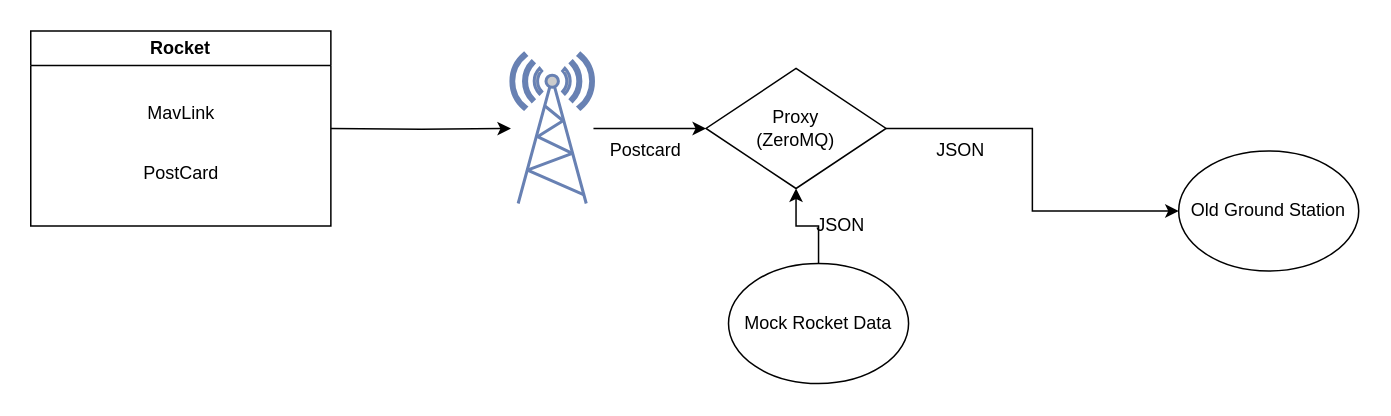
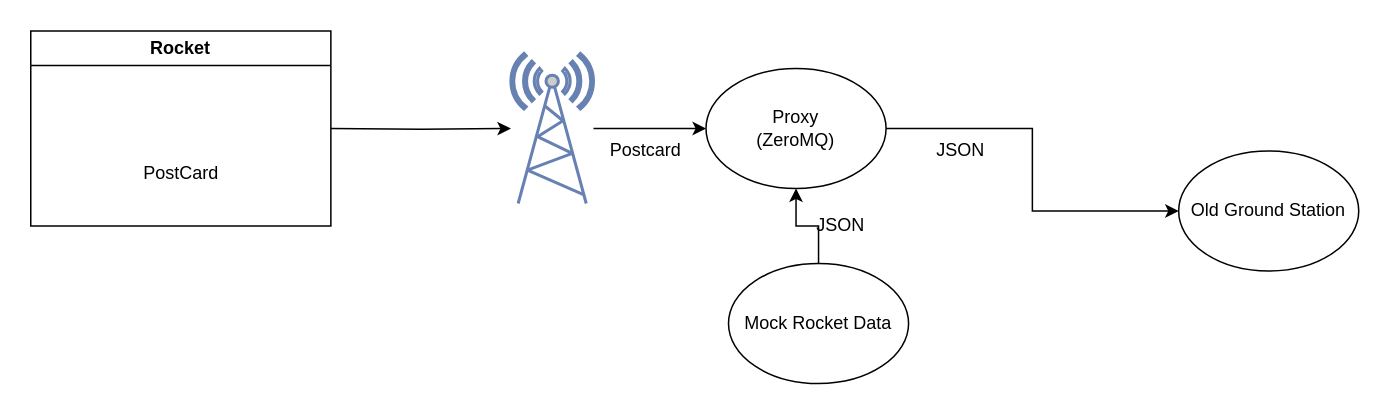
node "MavLink": removed
node "Proxy (ZeroMQ)": shape diamond -> ellipse
